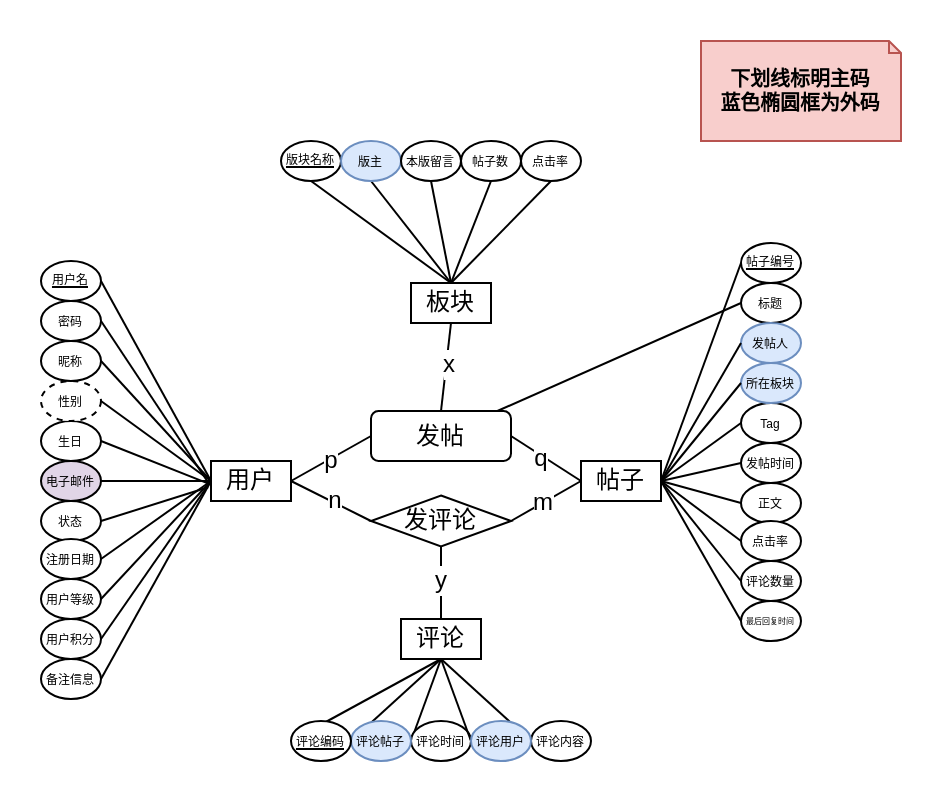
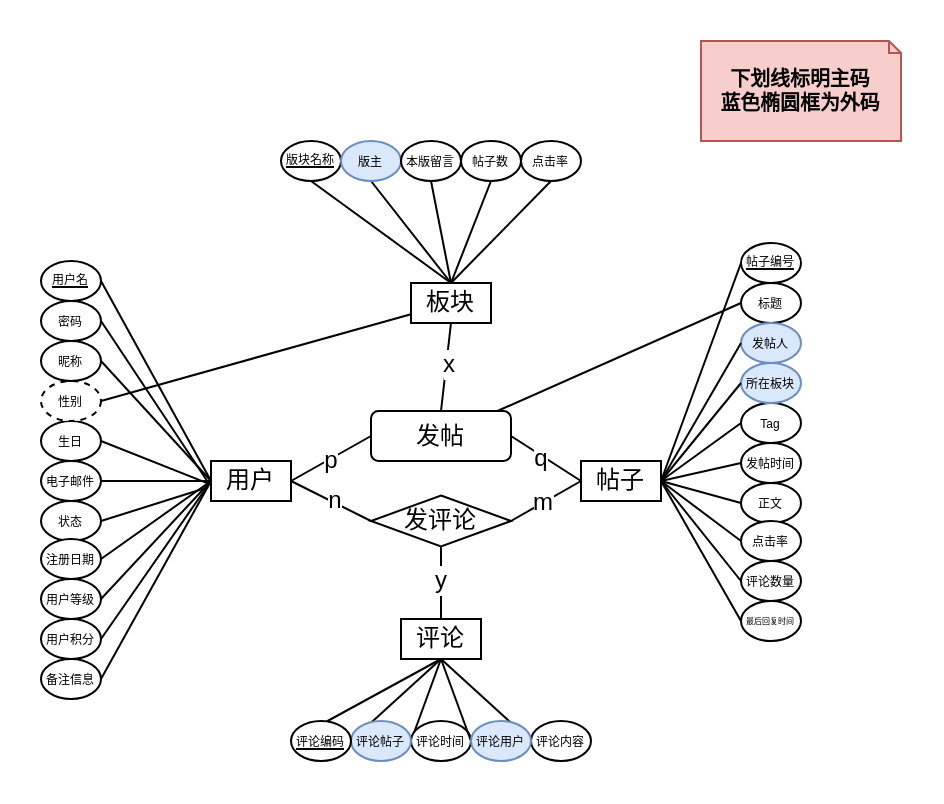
edge "性别" -- "用户": now "性别" -- "板块"
node "电子邮件": fillcolor #e1d5e7 -> #ffffff
